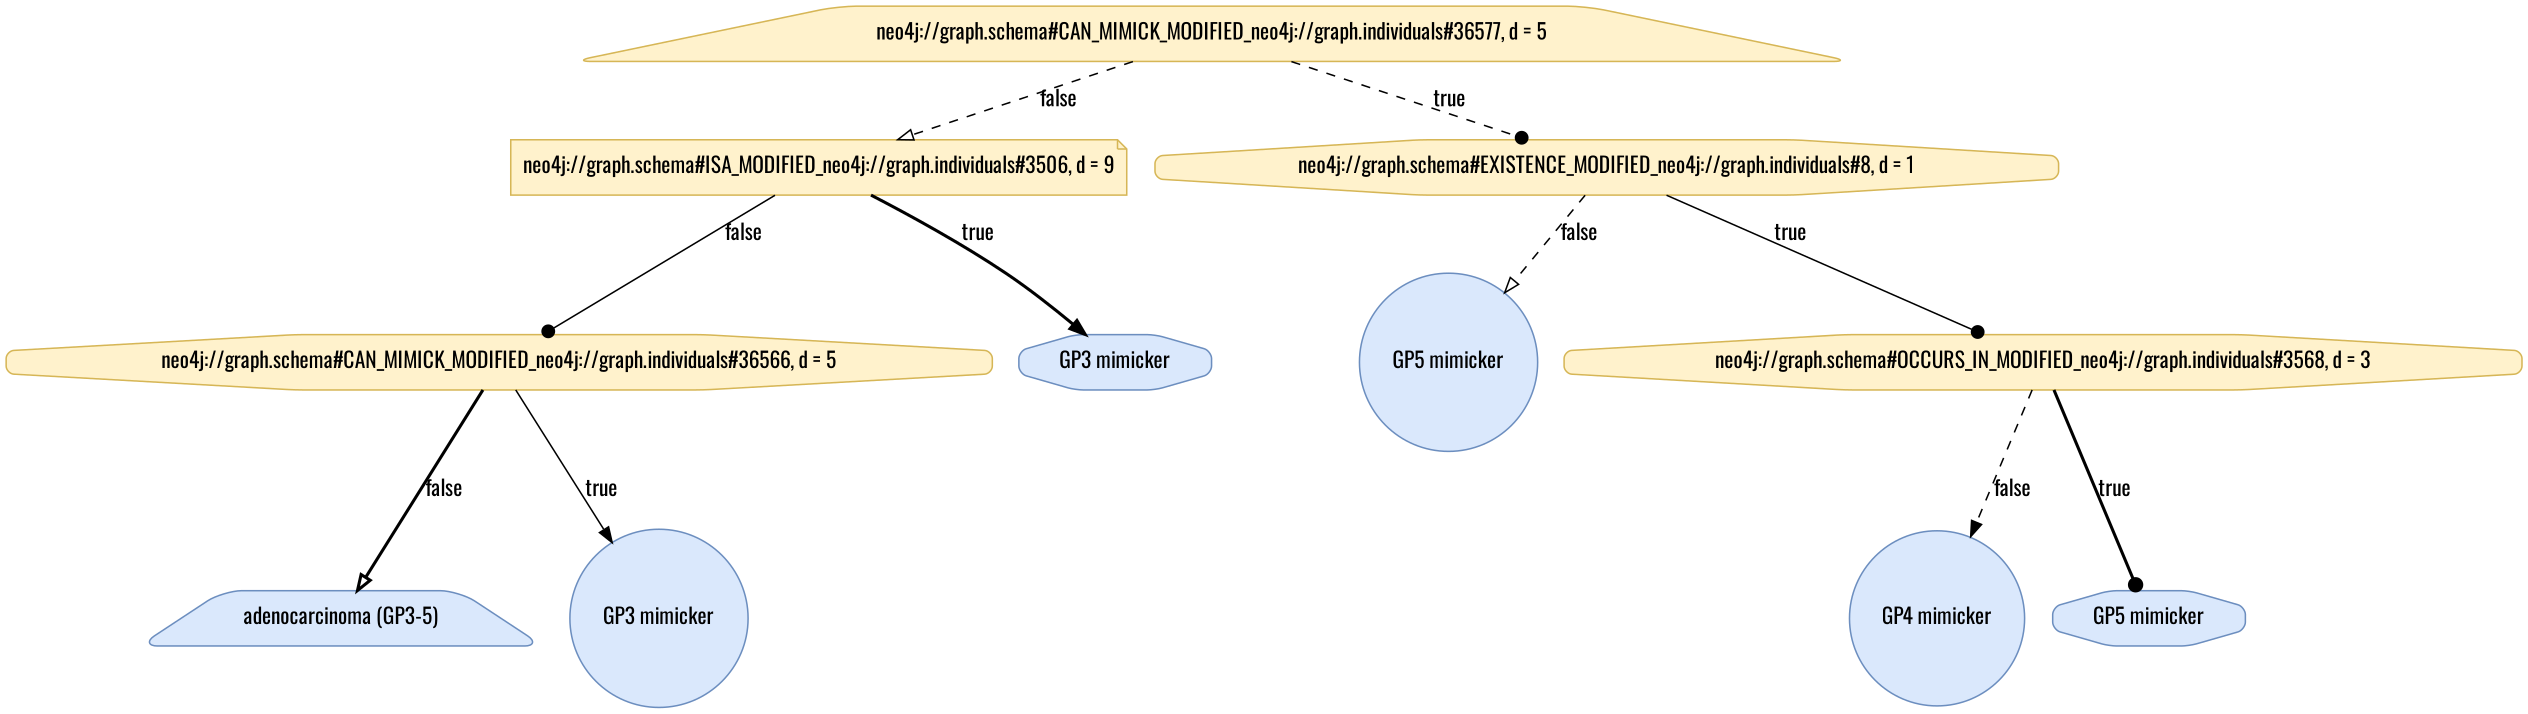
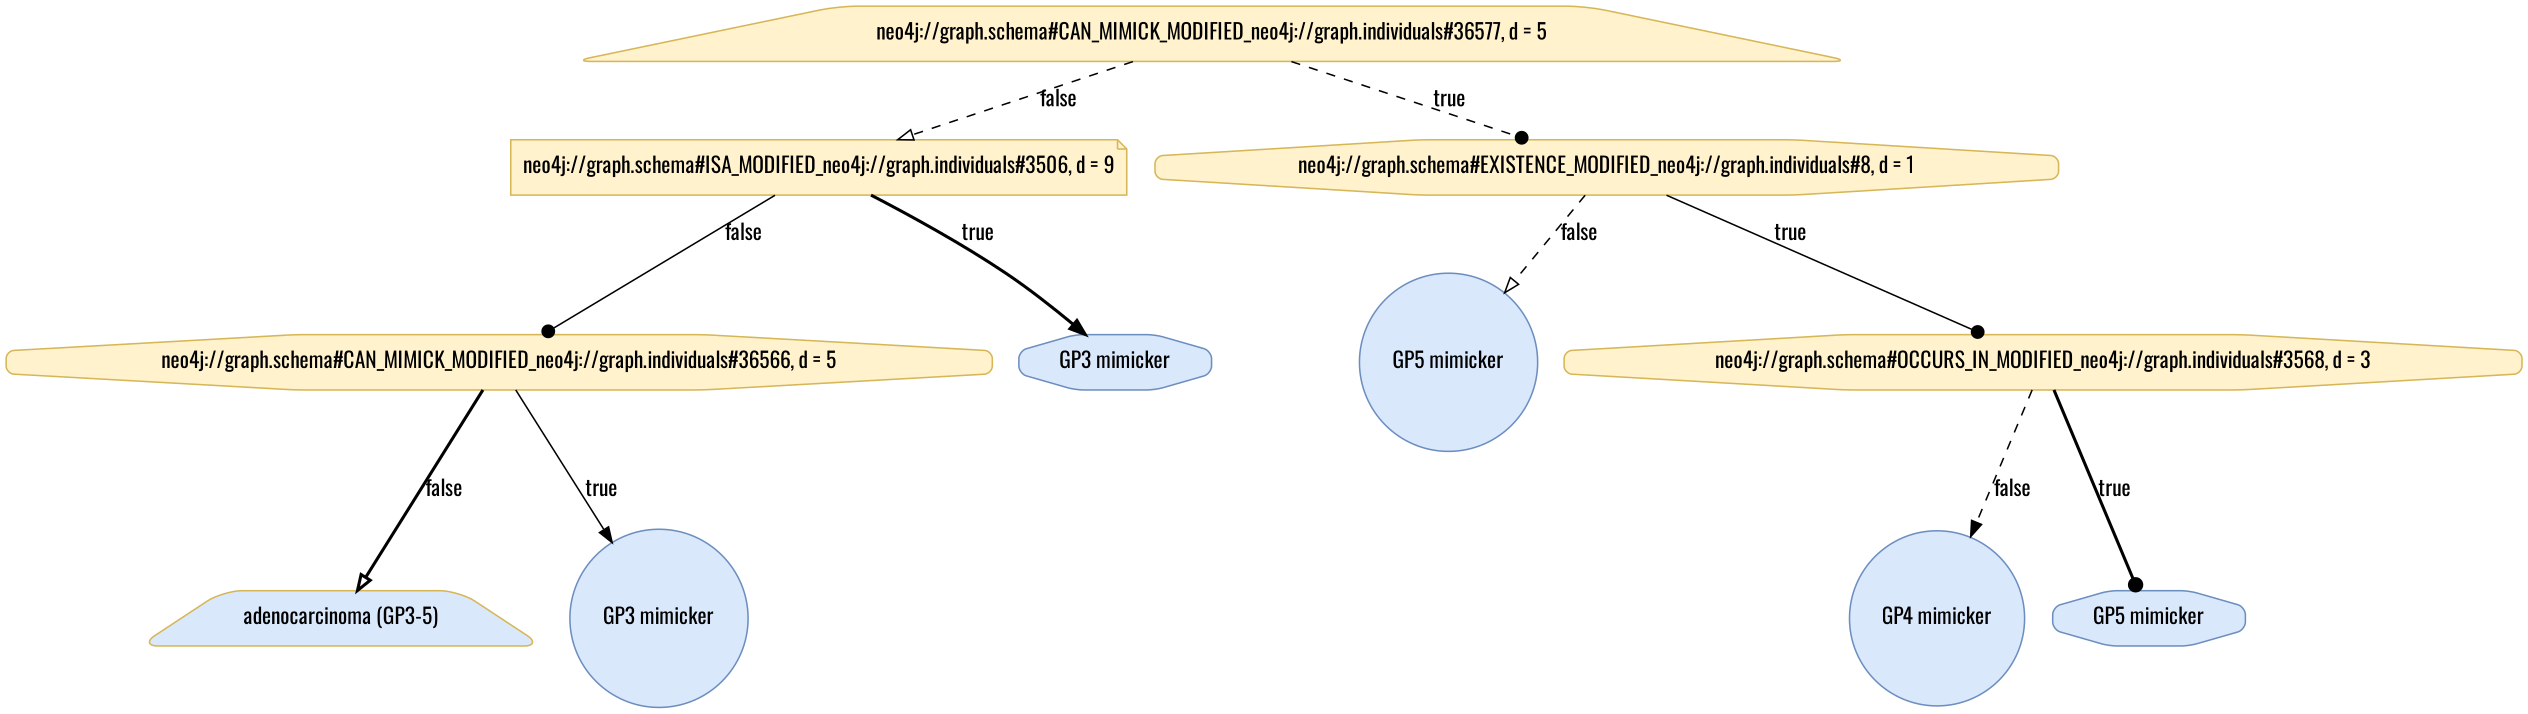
node "adenocarcinoma (GP3-5)": color #6c8ebf -> #d6b656
